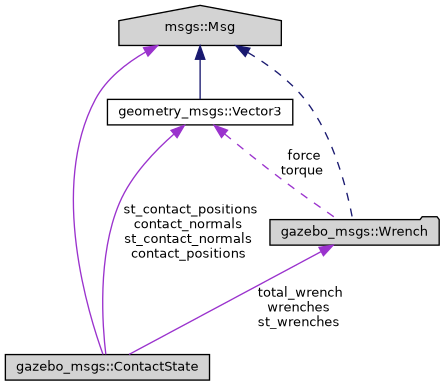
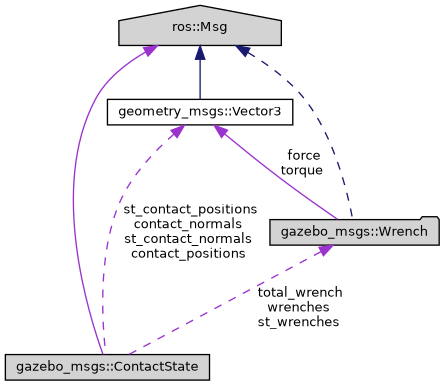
node "msgs::Msg": label "msgs::Msg" -> "ros::Msg"
edge "gazebo_msgs::Wrench" -> "geometry_msgs::Vector3": style dashed -> solid
edge "gazebo_msgs::ContactState" -> "geometry_msgs::Vector3": style solid -> dashed
edge "gazebo_msgs::ContactState" -> "gazebo_msgs::Wrench": style solid -> dashed
